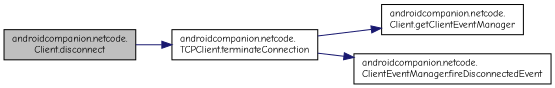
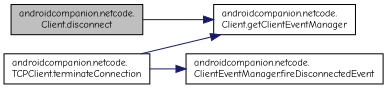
edge "androidcompanion.netcode. Client.disconnect" -> "androidcompanion.netcode. TCPClient.terminateConnection": now "androidcompanion.netcode. Client.disconnect" -> "androidcompanion.netcode. Client.getClientEventManager"
